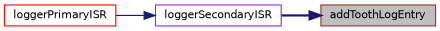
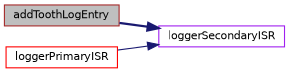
edge "loggerSecondaryISR" -> "addToothLogEntry": reversed
